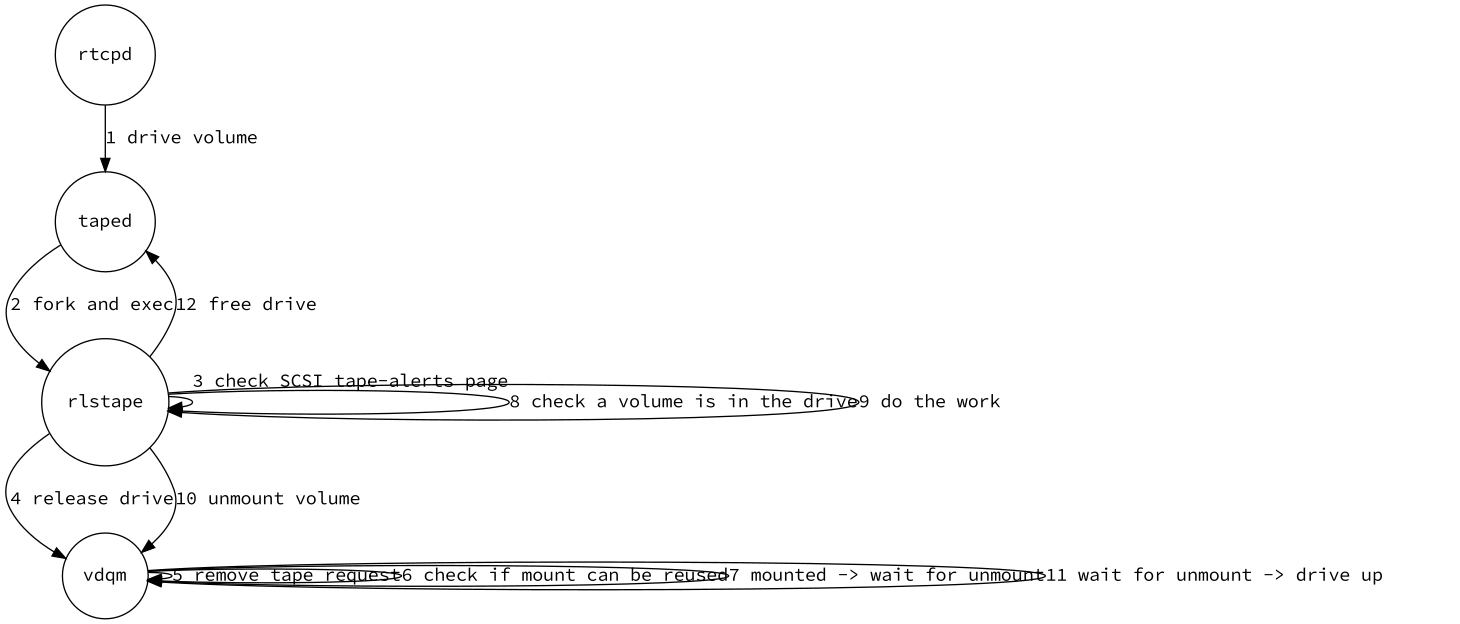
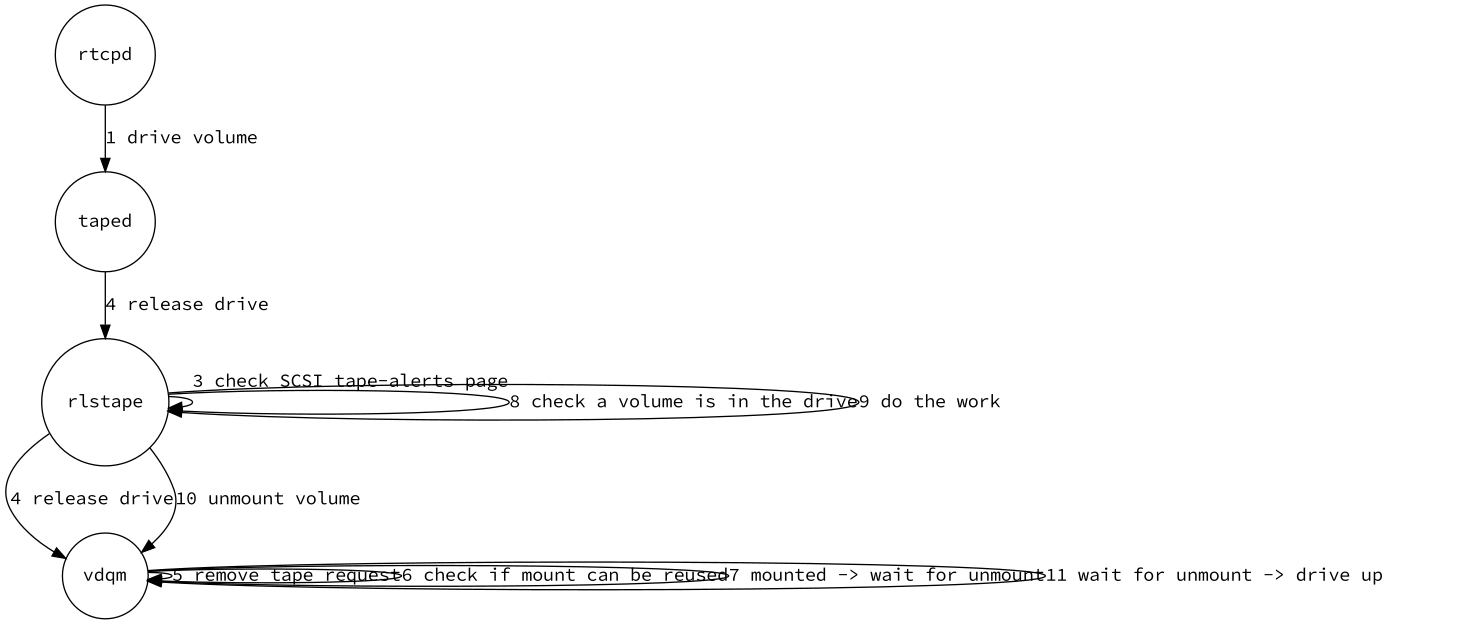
edge "taped" -> "rlstape": label "2 fork and exec" -> "4 release drive"
edge "rlstape" -> "taped": removed, label "12 free drive"
